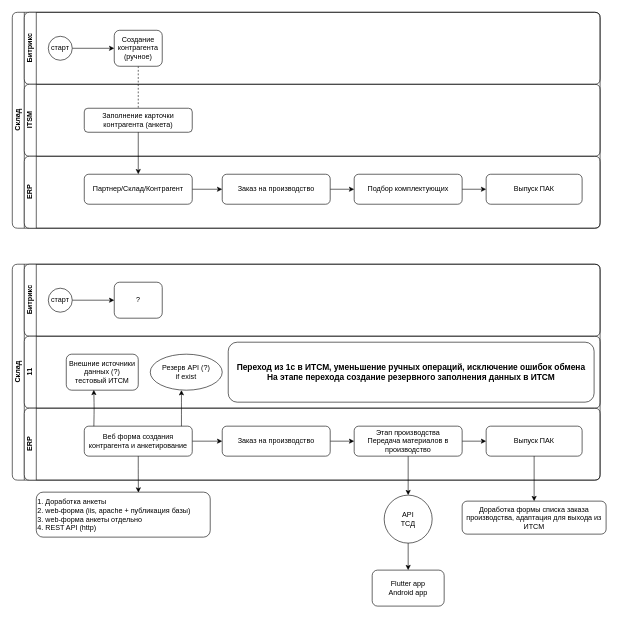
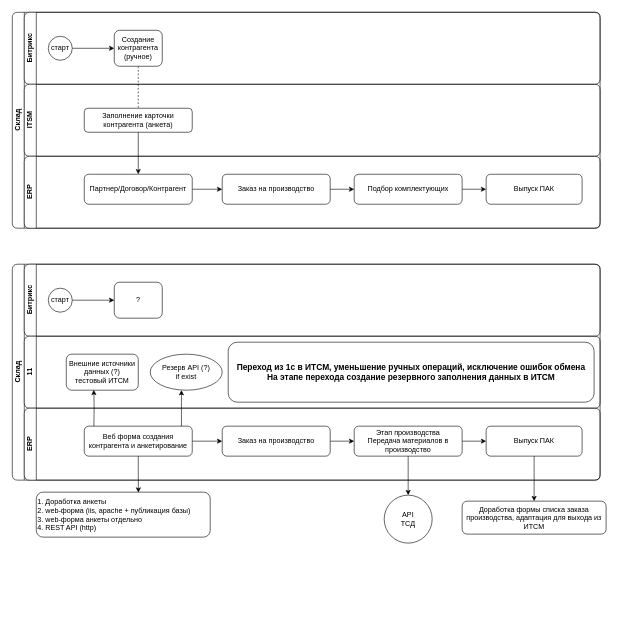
node "Партнер/Склад/Контрагент": label "Партнер/Склад/Контрагент" -> "Партнер/Договор/Контрагент"
edge "API ТСД" -> "Flutter app Android app": removed
node "Flutter app Android app": removed
